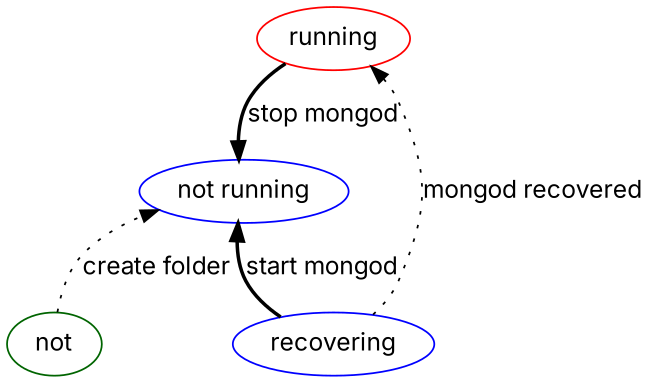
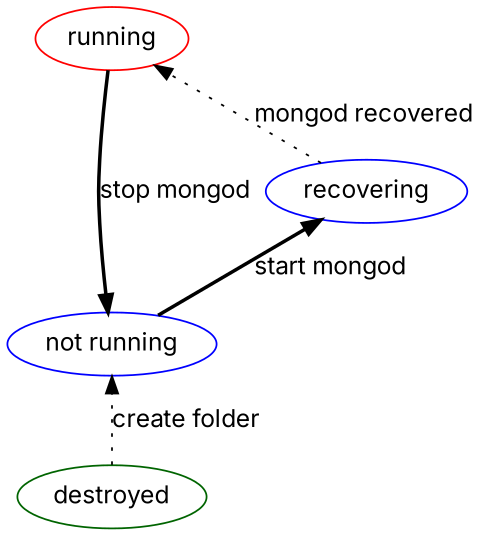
edge "recovering" -> "not running": reversed
node "not": label "not" -> "destroyed"
